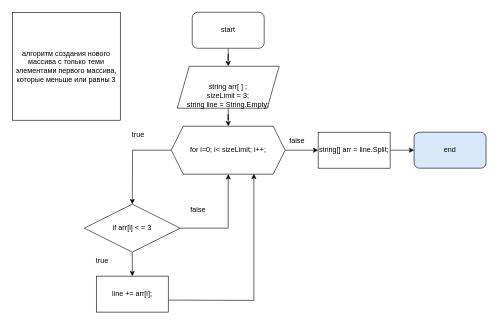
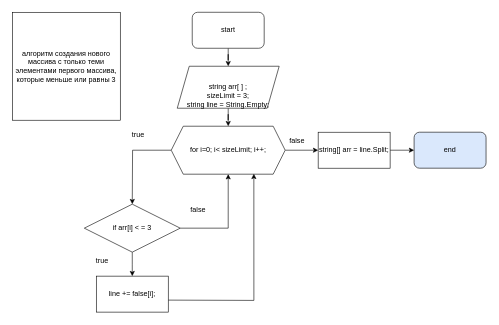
node "line += arr[i];": label "line += arr[i];" -> "line += false[i];"
